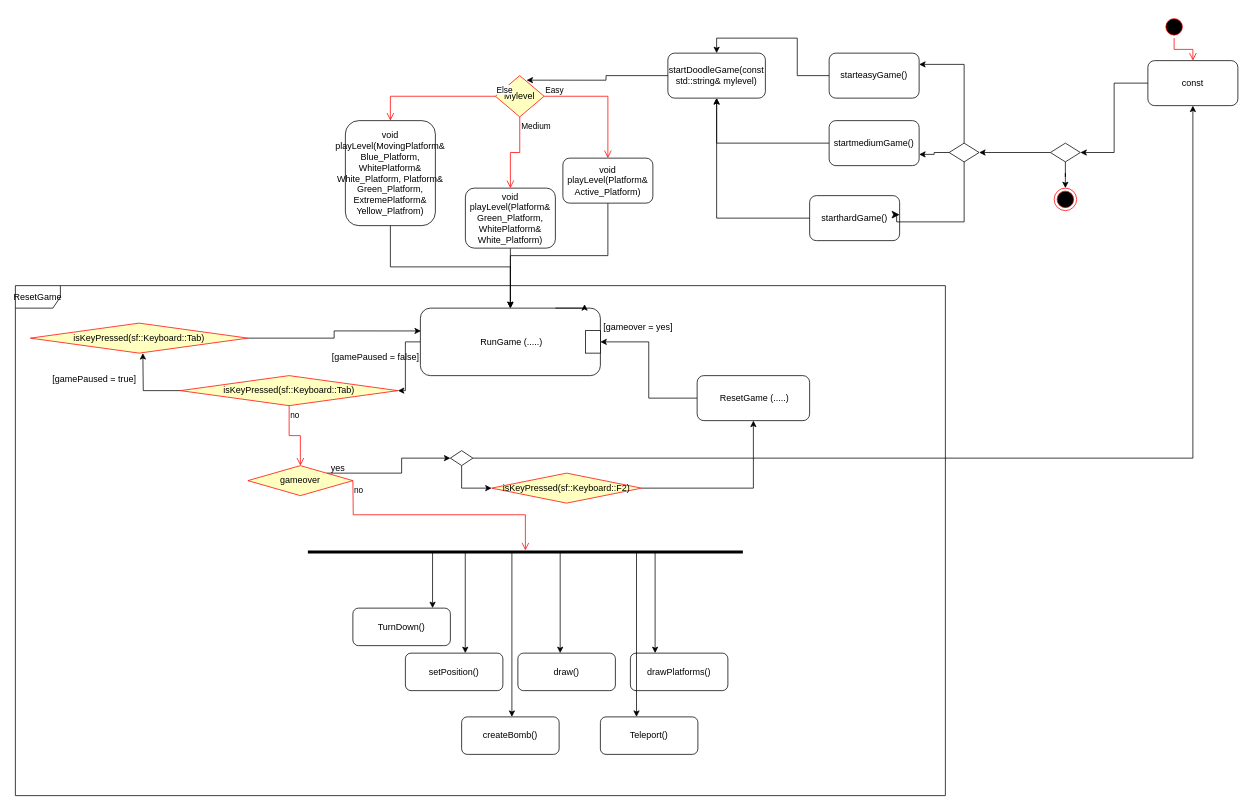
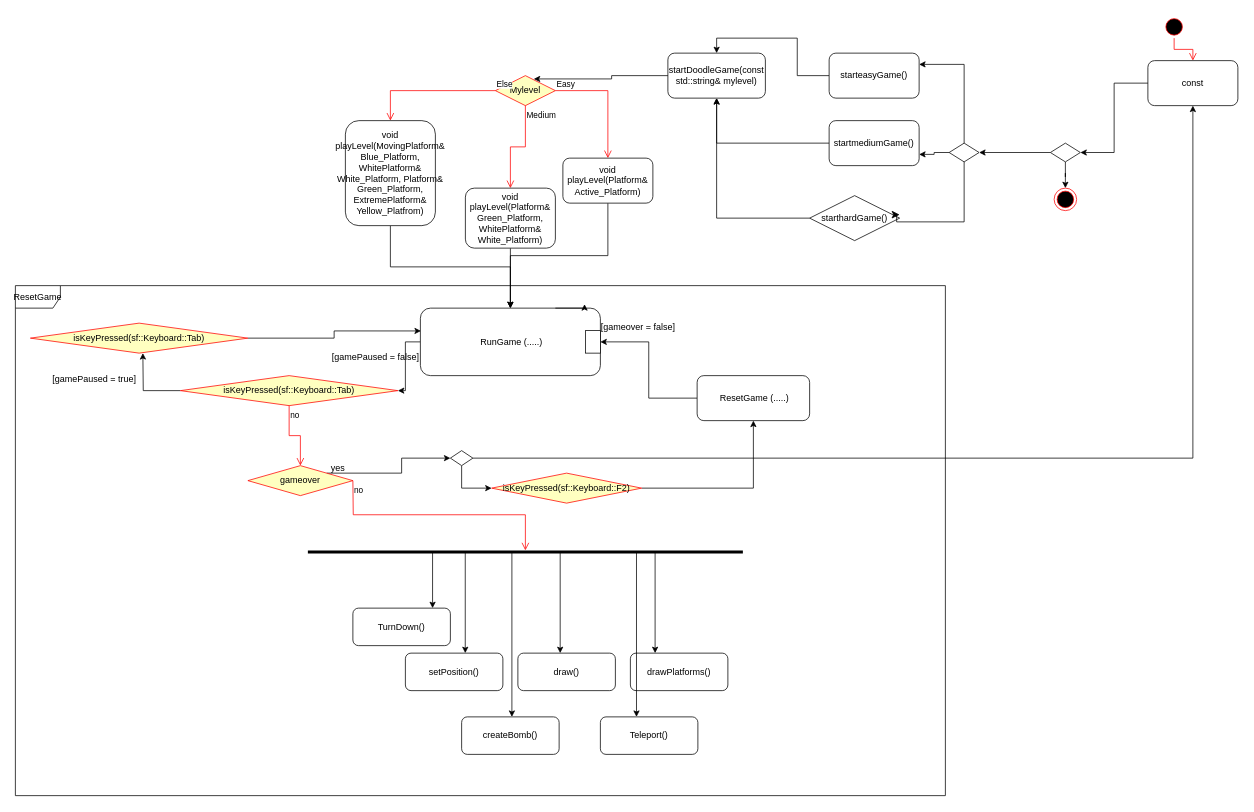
node "Mylevel": size 49x41 -> 60x30
node "starthardGame()": shape rounded rectangle -> diamond
node "[gameover = yes]": label "[gameover = yes]" -> "[gameover = false]"
